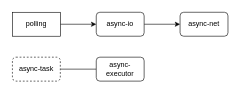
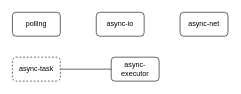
node "polling": shape rectangle -> rounded rectangle
edge "polling" -> "async-io": removed
edge "async-io" -> "async-net": removed
node "async-executor": moved (120, 69) -> (135, 69)
